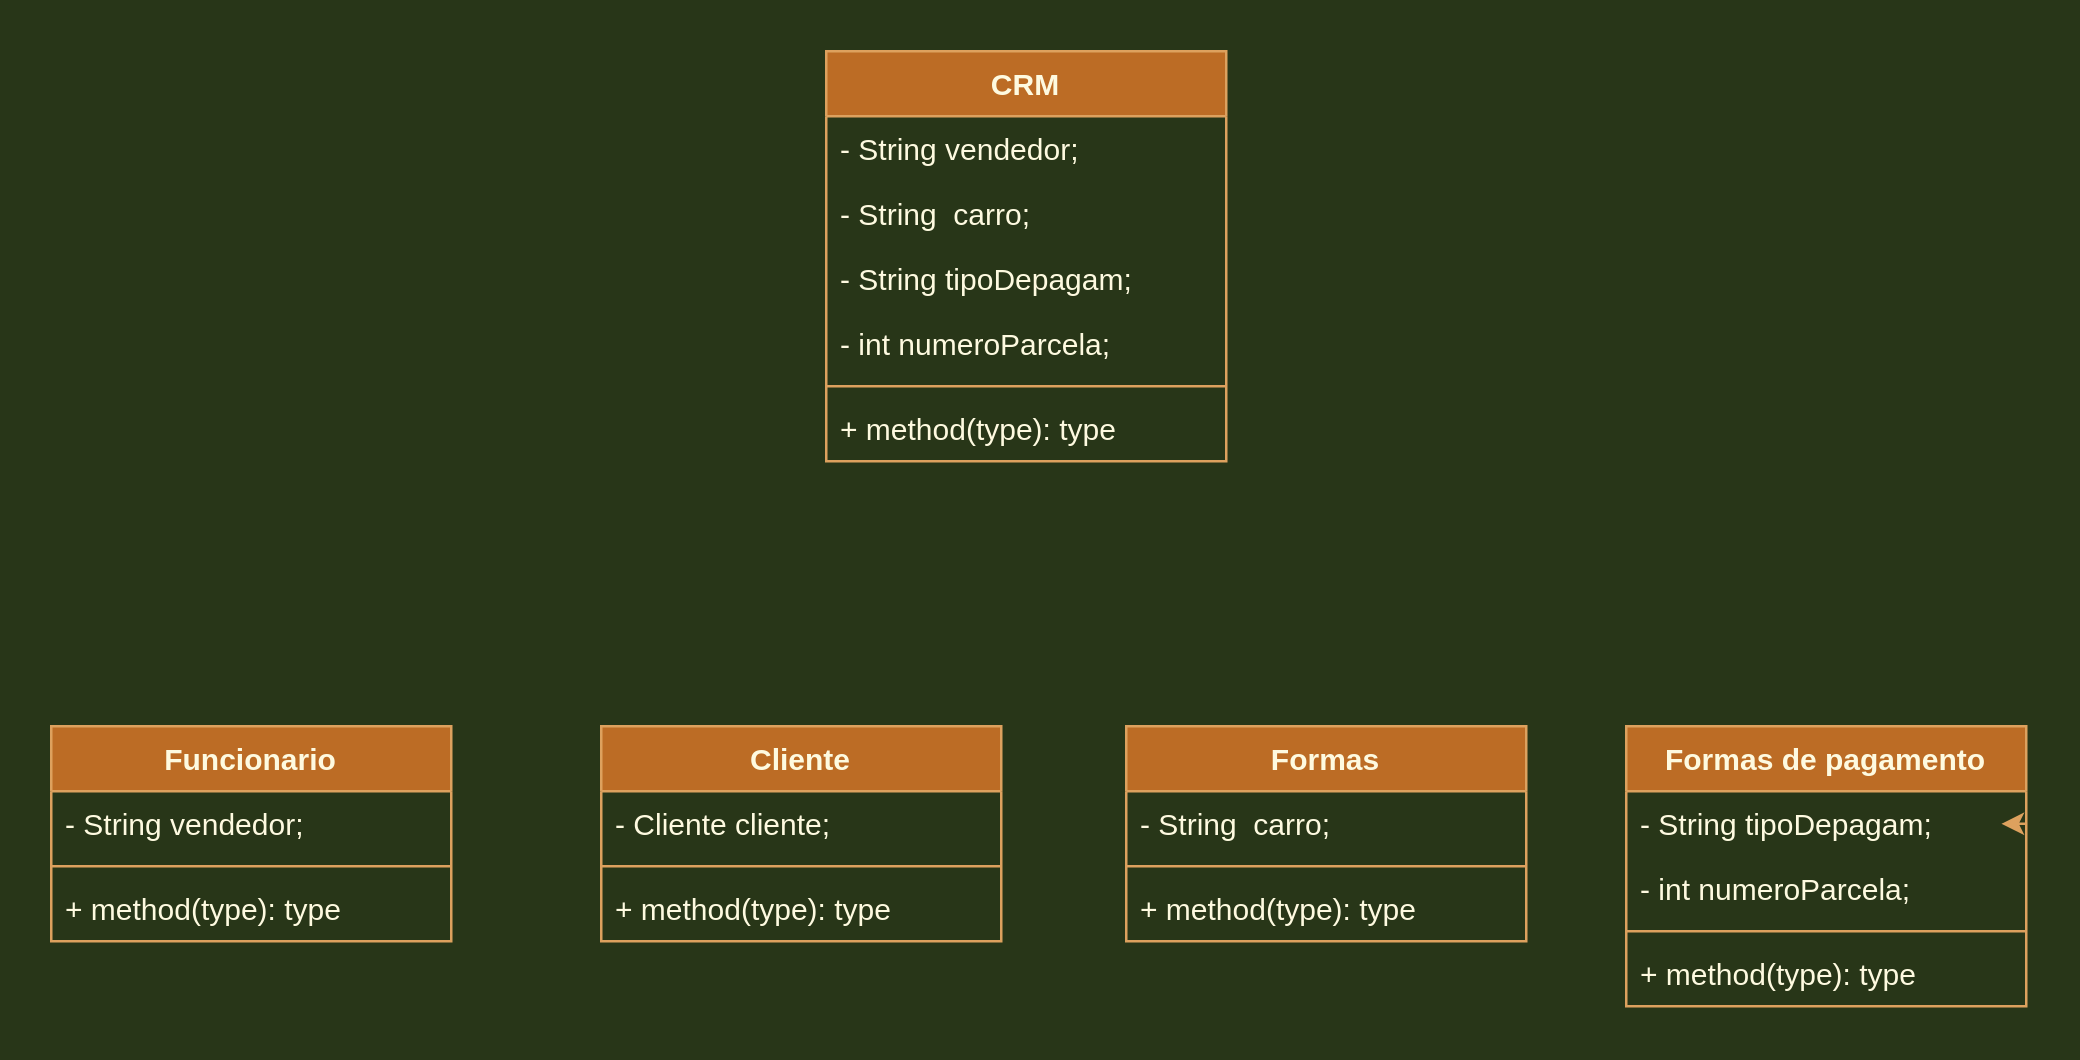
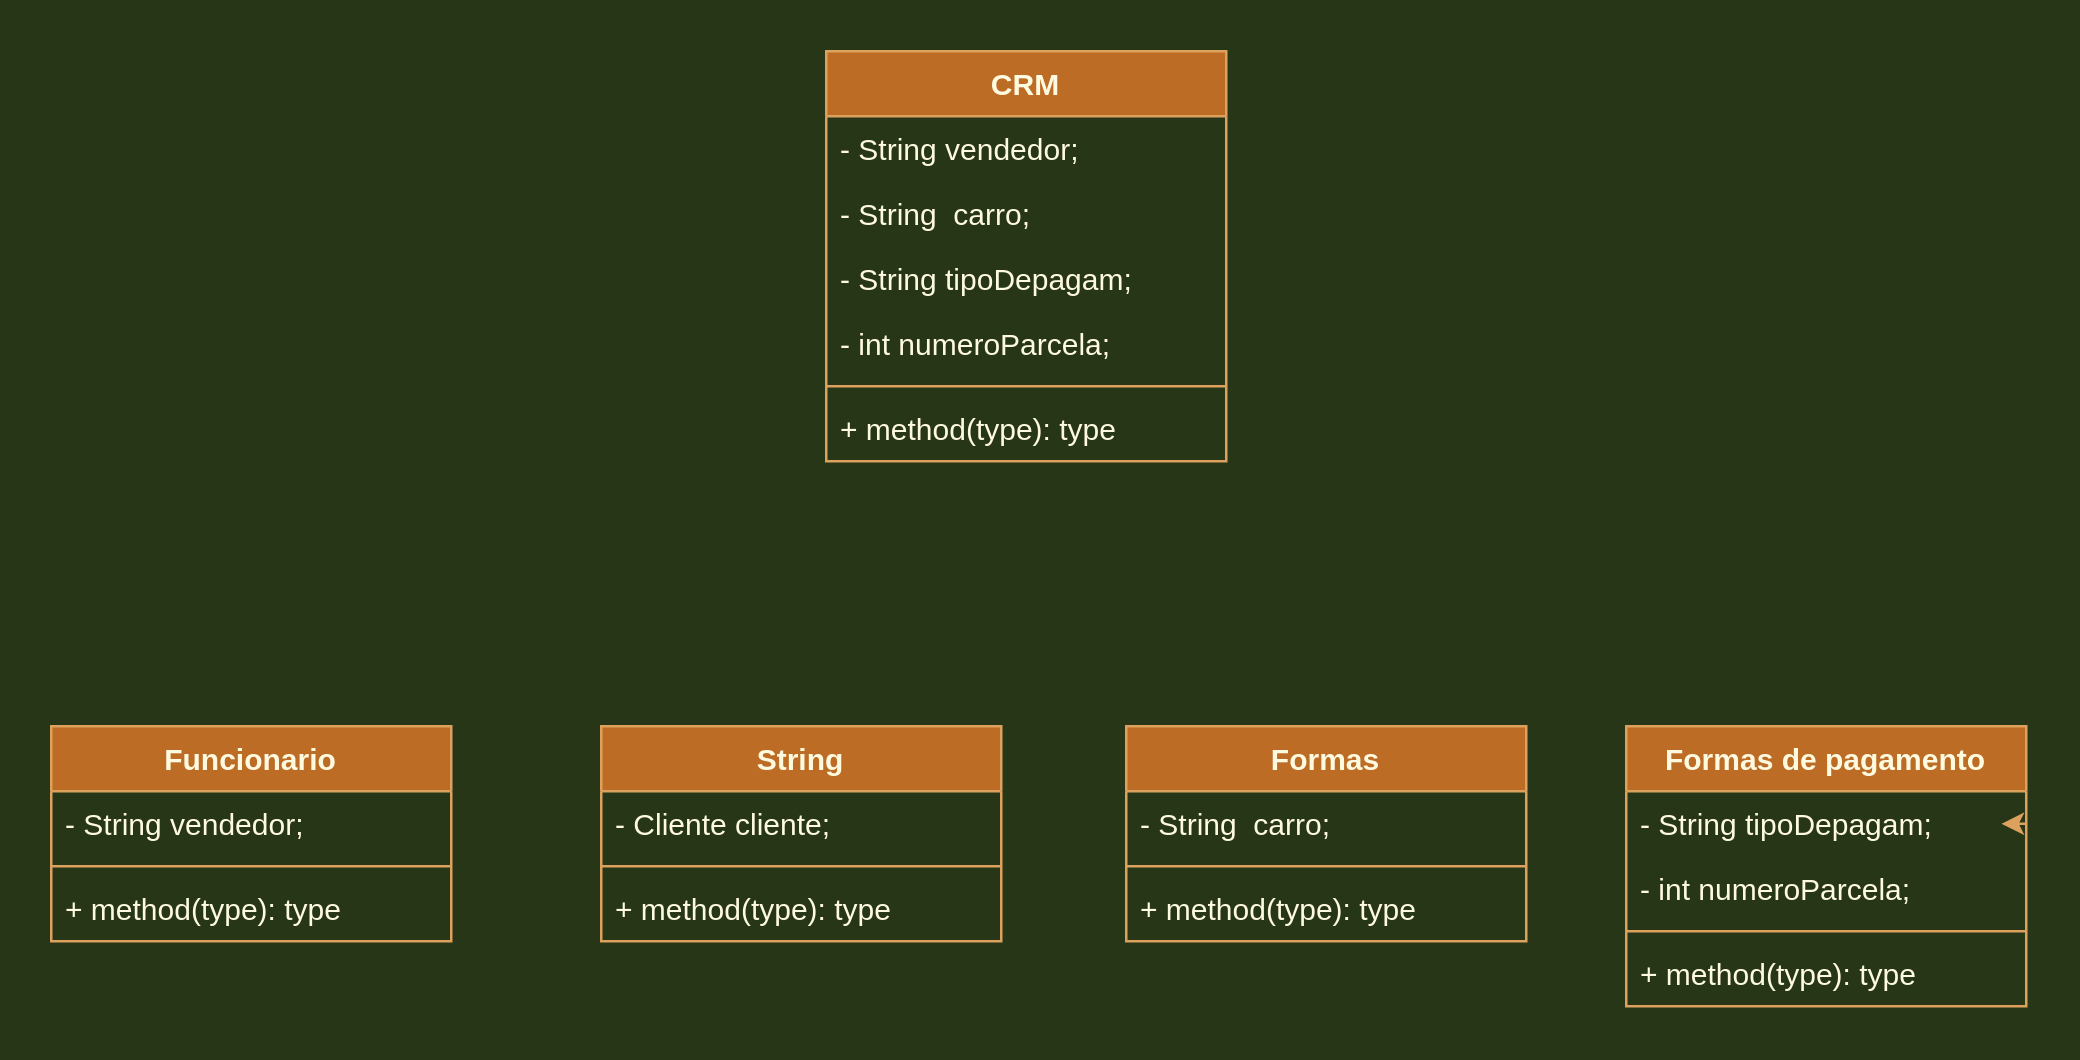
node "Cliente": label "Cliente" -> "String"
